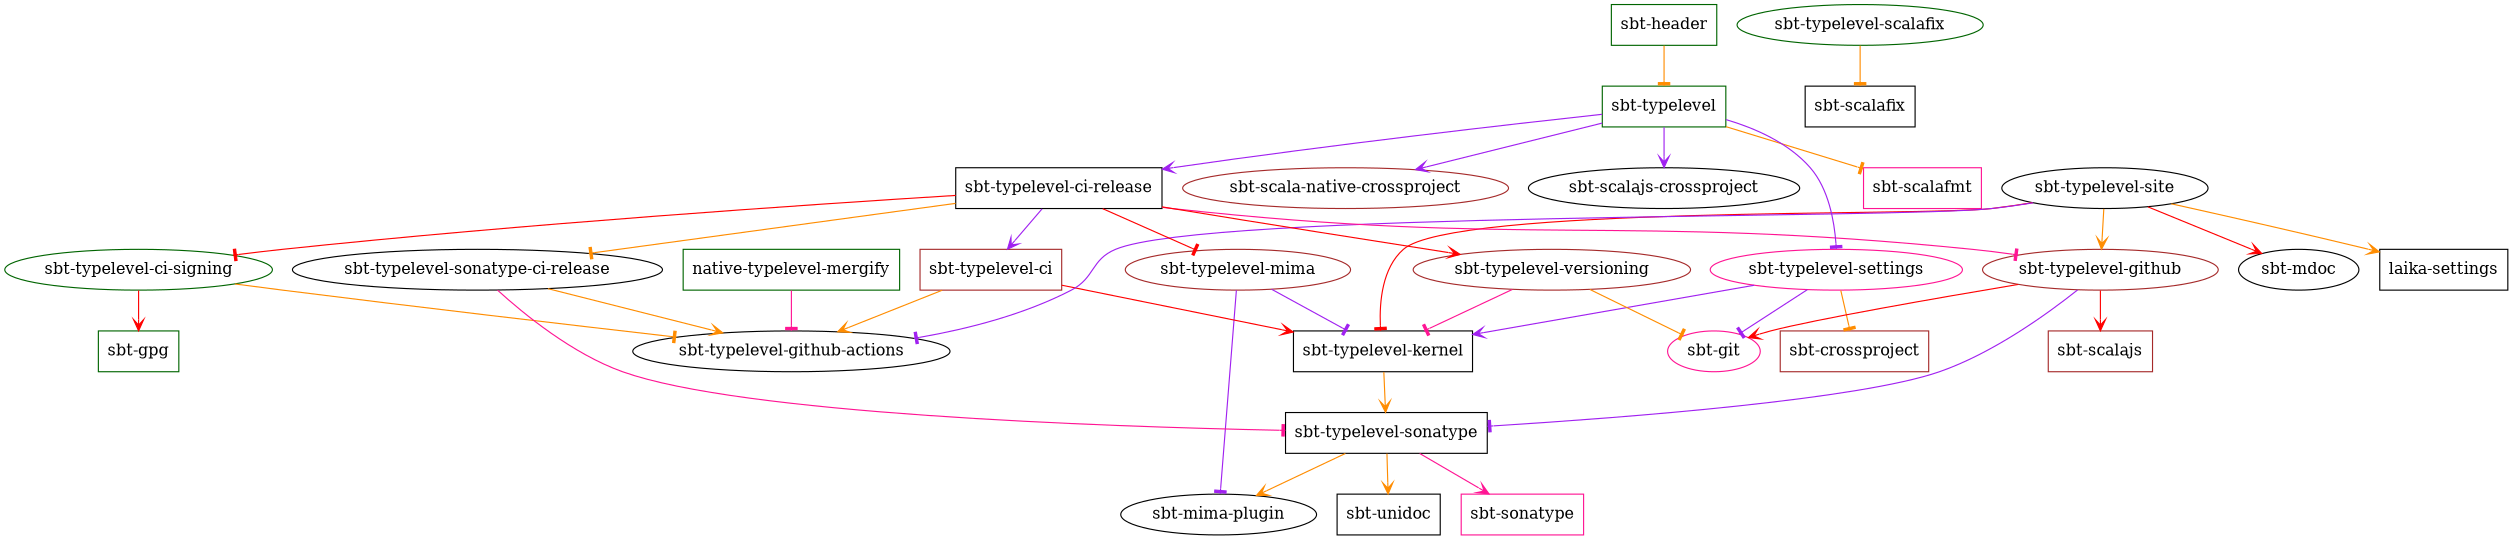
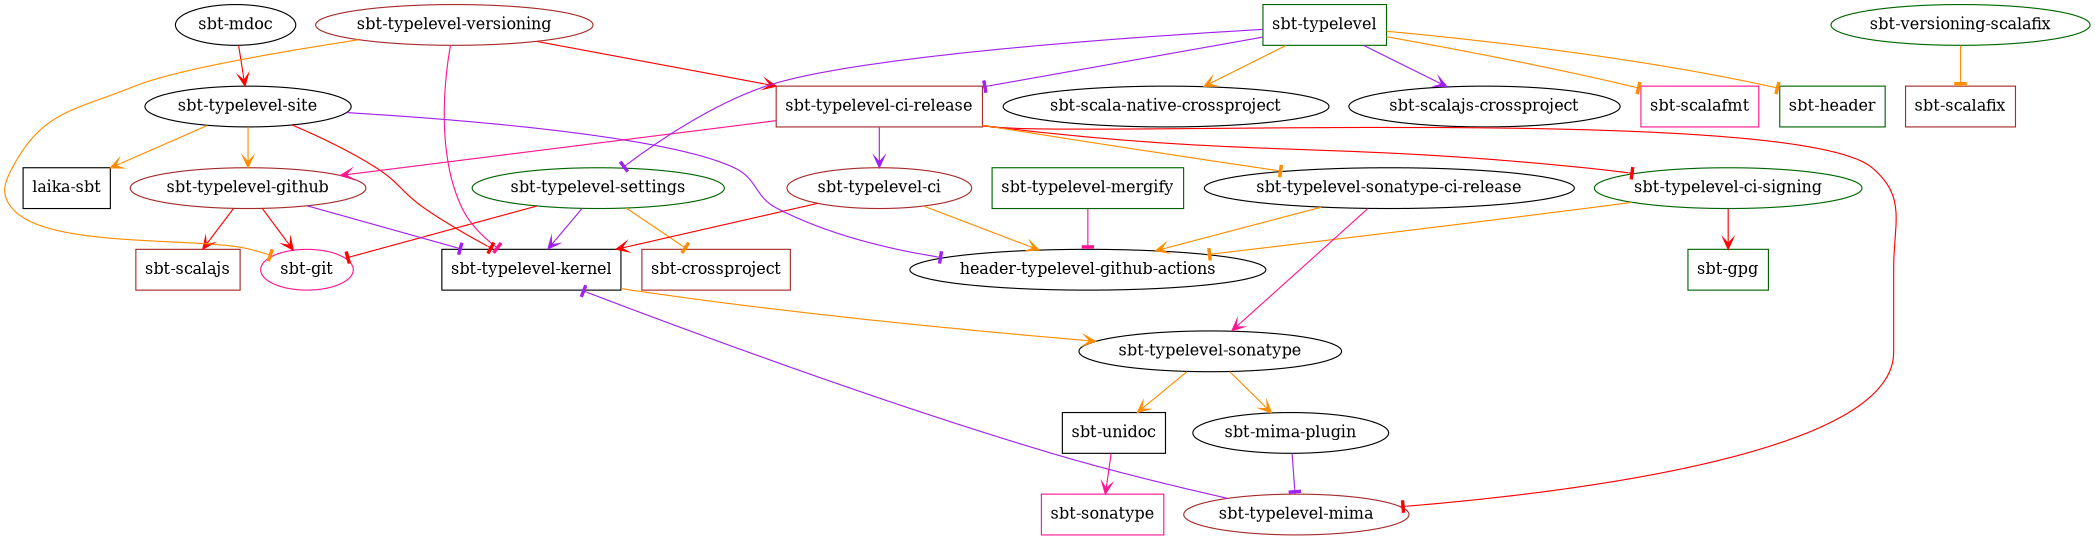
node "sbt-typelevel-scalafix": label "sbt-typelevel-scalafix" -> "sbt-versioning-scalafix"
edge "sbt-header" -> "sbt-typelevel": reversed
node "sbt-scalafix": color black -> brown
edge "sbt-typelevel" -> "sbt-typelevel-ci-release": arrowhead vee -> tee
edge "sbt-typelevel" -> "sbt-scala-native-crossproject": color purple -> darkorange
node "sbt-typelevel-ci-release": color black -> brown
node "sbt-scala-native-crossproject": color brown -> black
edge "sbt-typelevel-site" -> "sbt-mdoc": reversed
edge "sbt-typelevel-ci-release" -> "sbt-typelevel-github": arrowhead tee -> vee
edge "sbt-typelevel-ci-release" -> "sbt-typelevel-versioning": reversed
node "native-typelevel-mergify": label "native-typelevel-mergify" -> "sbt-typelevel-mergify"
node "sbt-typelevel-ci": shape box -> ellipse
node "sbt-typelevel-settings": color deeppink -> darkgreen
node "laika-settings": label "laika-settings" -> "laika-sbt"
edge "sbt-typelevel-settings" -> "sbt-git": color purple -> red
node "sbt-typelevel-github-actions": label "sbt-typelevel-github-actions" -> "header-typelevel-github-actions"
edge "sbt-typelevel-mima" -> "sbt-mima-plugin": reversed
edge "sbt-typelevel-github" -> "sbt-typelevel-sonatype": now "sbt-typelevel-github" -> "sbt-typelevel-kernel"
edge "sbt-typelevel-sonatype-ci-release" -> "sbt-typelevel-sonatype": arrowhead tee -> vee
node "sbt-typelevel-sonatype": shape box -> ellipse
edge "sbt-typelevel-sonatype" -> "sbt-sonatype": now "sbt-unidoc" -> "sbt-sonatype"
